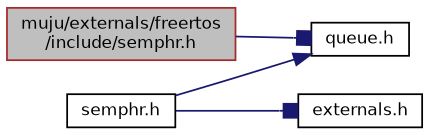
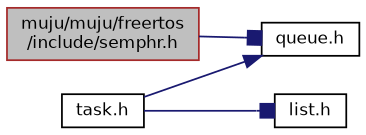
node "muju/externals/freertos /include/semphr.h": label "muju/externals/freertos /include/semphr.h" -> "muju/muju/freertos /include/semphr.h"
node "semphr.h": label "semphr.h" -> "task.h"
node "externals.h": label "externals.h" -> "list.h"
